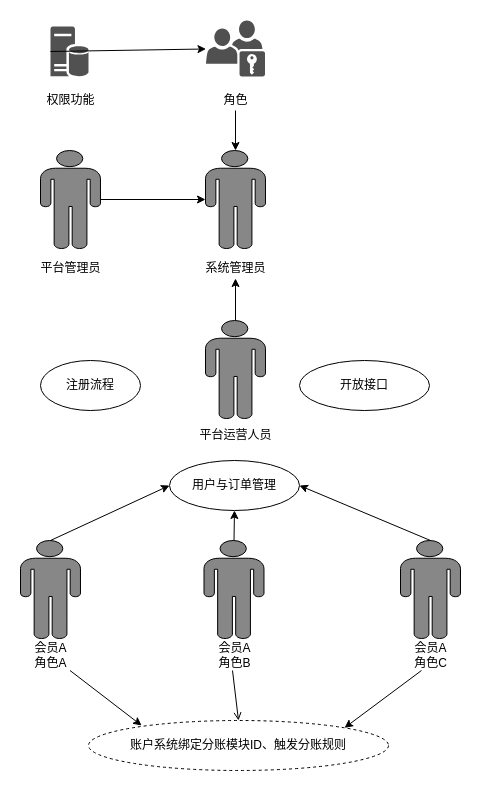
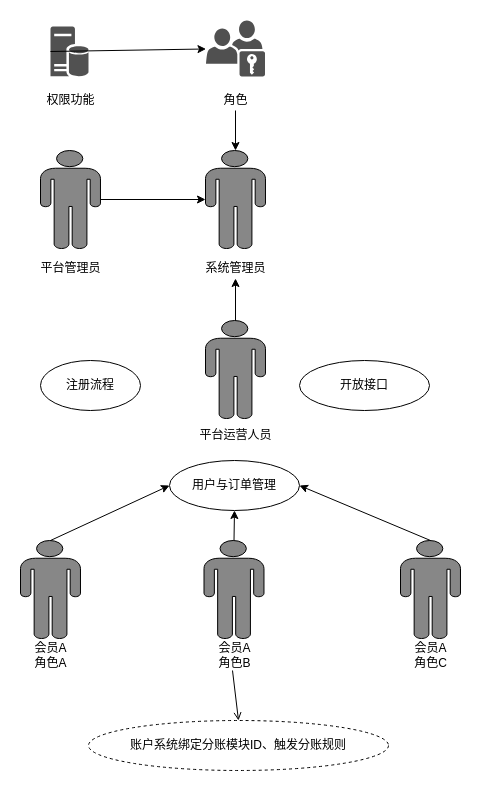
edge "会员A 角色A" -> "账户系统绑定分账模块ID、触发分账规则": removed
edge "会员A 角色C" -> "账户系统绑定分账模块ID、触发分账规则": removed
